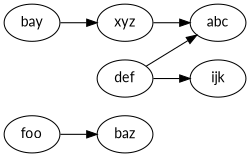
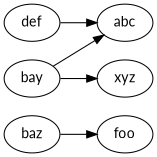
edge "xyz" -> "abc": now "bay" -> "abc"
node "ijk": removed
edge "foo" -> "baz": reversed
